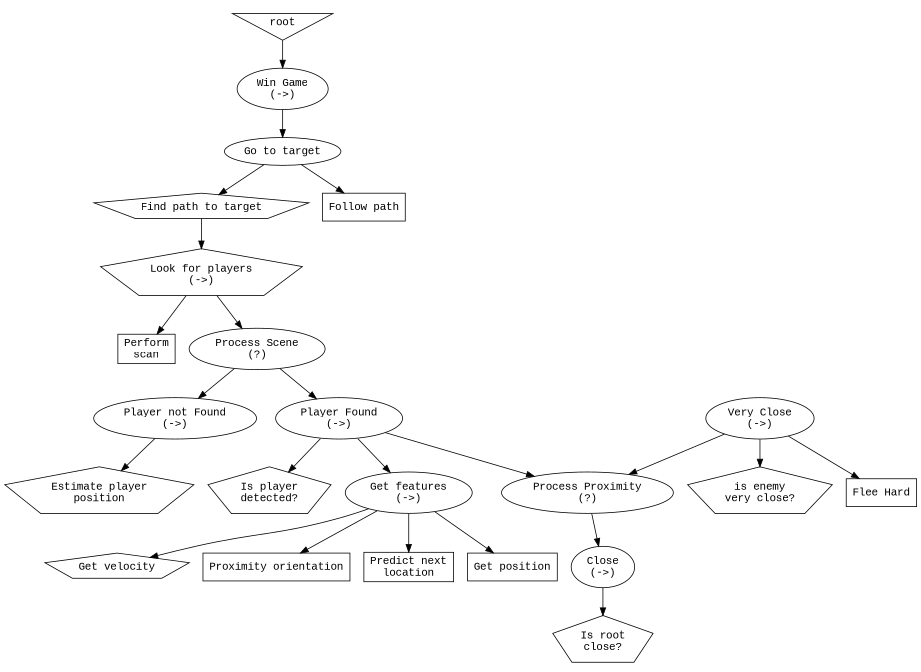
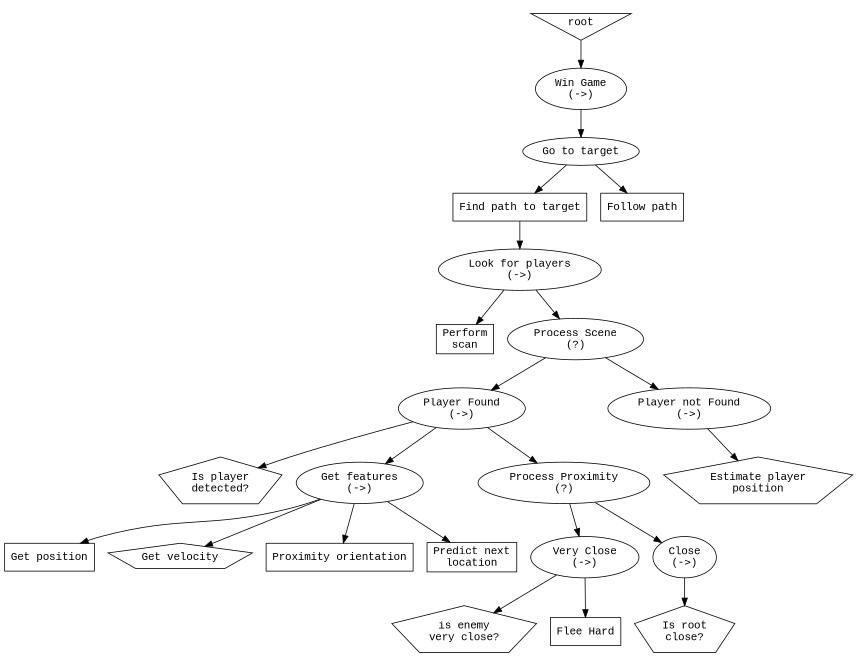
node "Find path to target": shape pentagon -> box
node "Look for players (->)": shape pentagon -> ellipse
edge "Very Close (->)" -> "Process Proximity (?)": reversed
